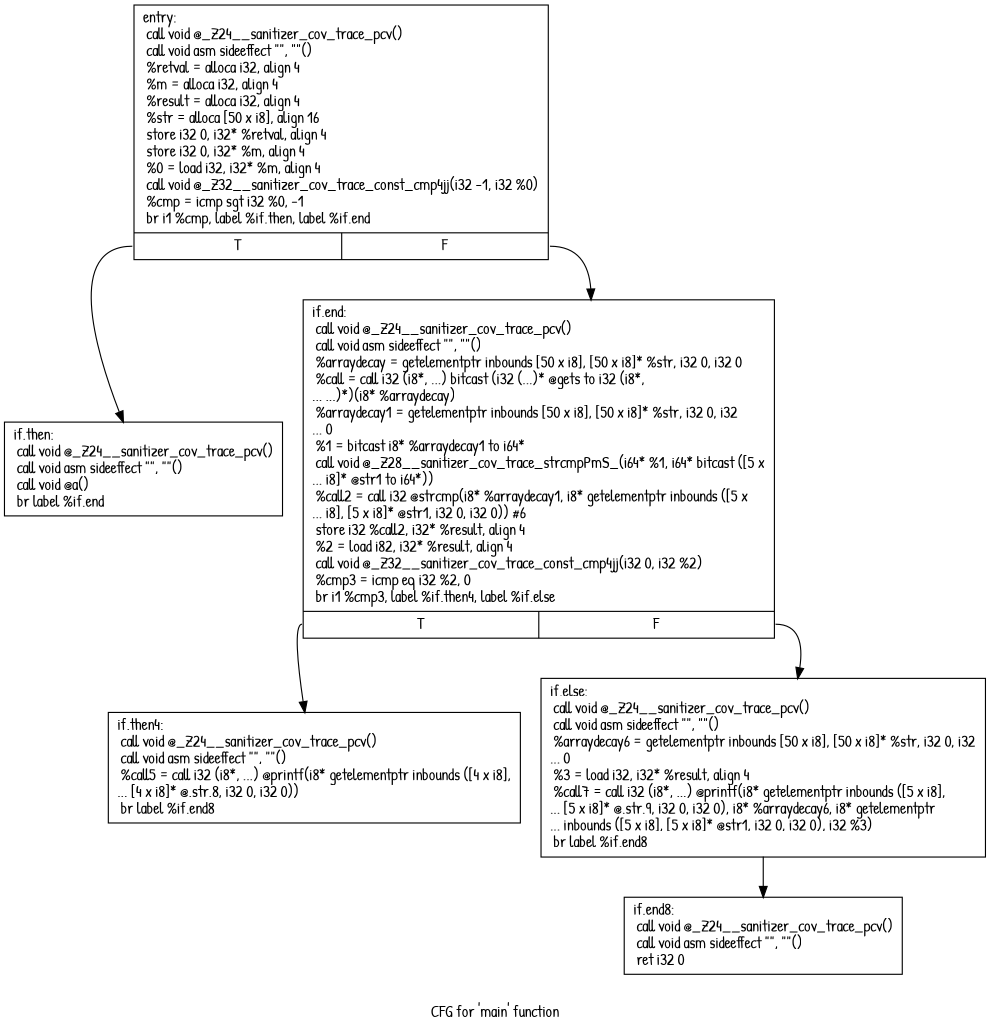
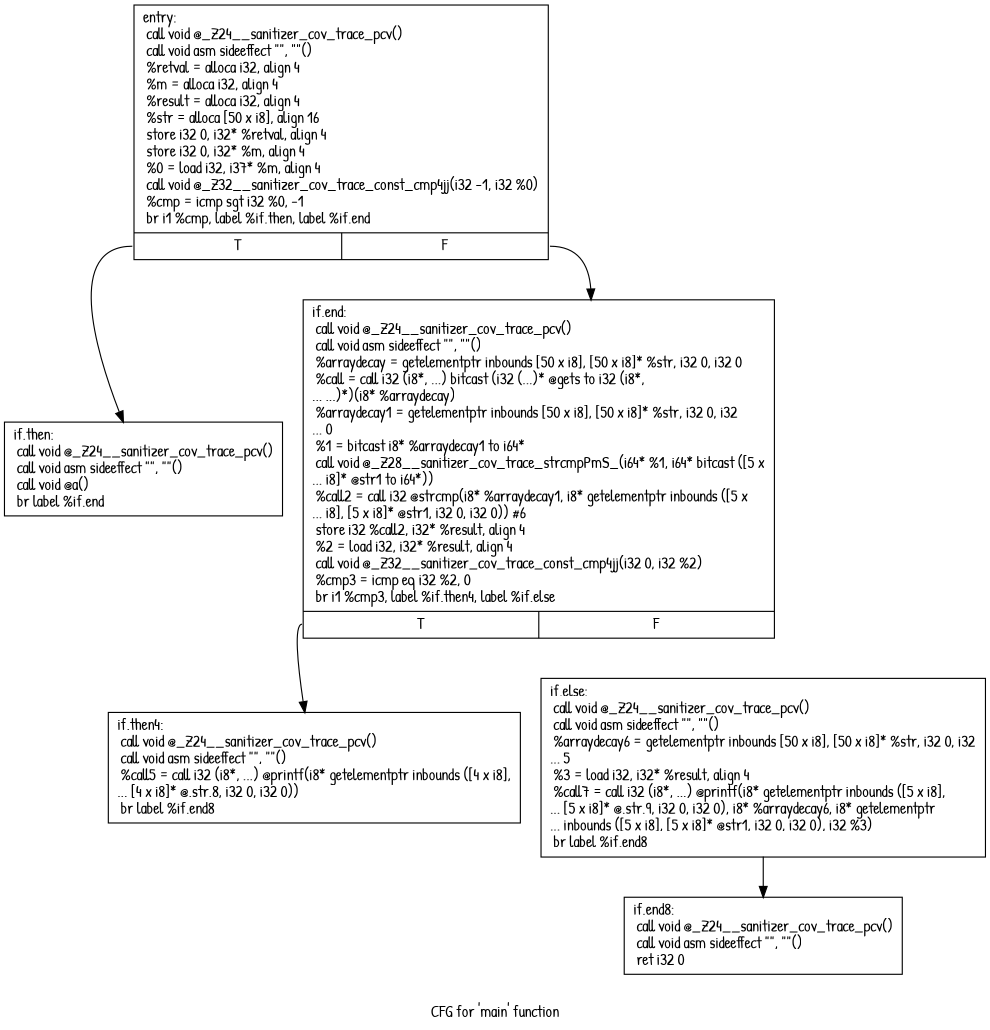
node "entry:": text "%0 = load i32, i32* %m, align 4" -> "%0 = load i32, i37* %m, align 4"
node "if.end:": text "%2 = load i82, i32* %result, align 4" -> "%2 = load i32, i32* %result, align 4"
edge "if.end:" -> "if.else:": removed
node "if.else:": text "... 0" -> "... 5"
